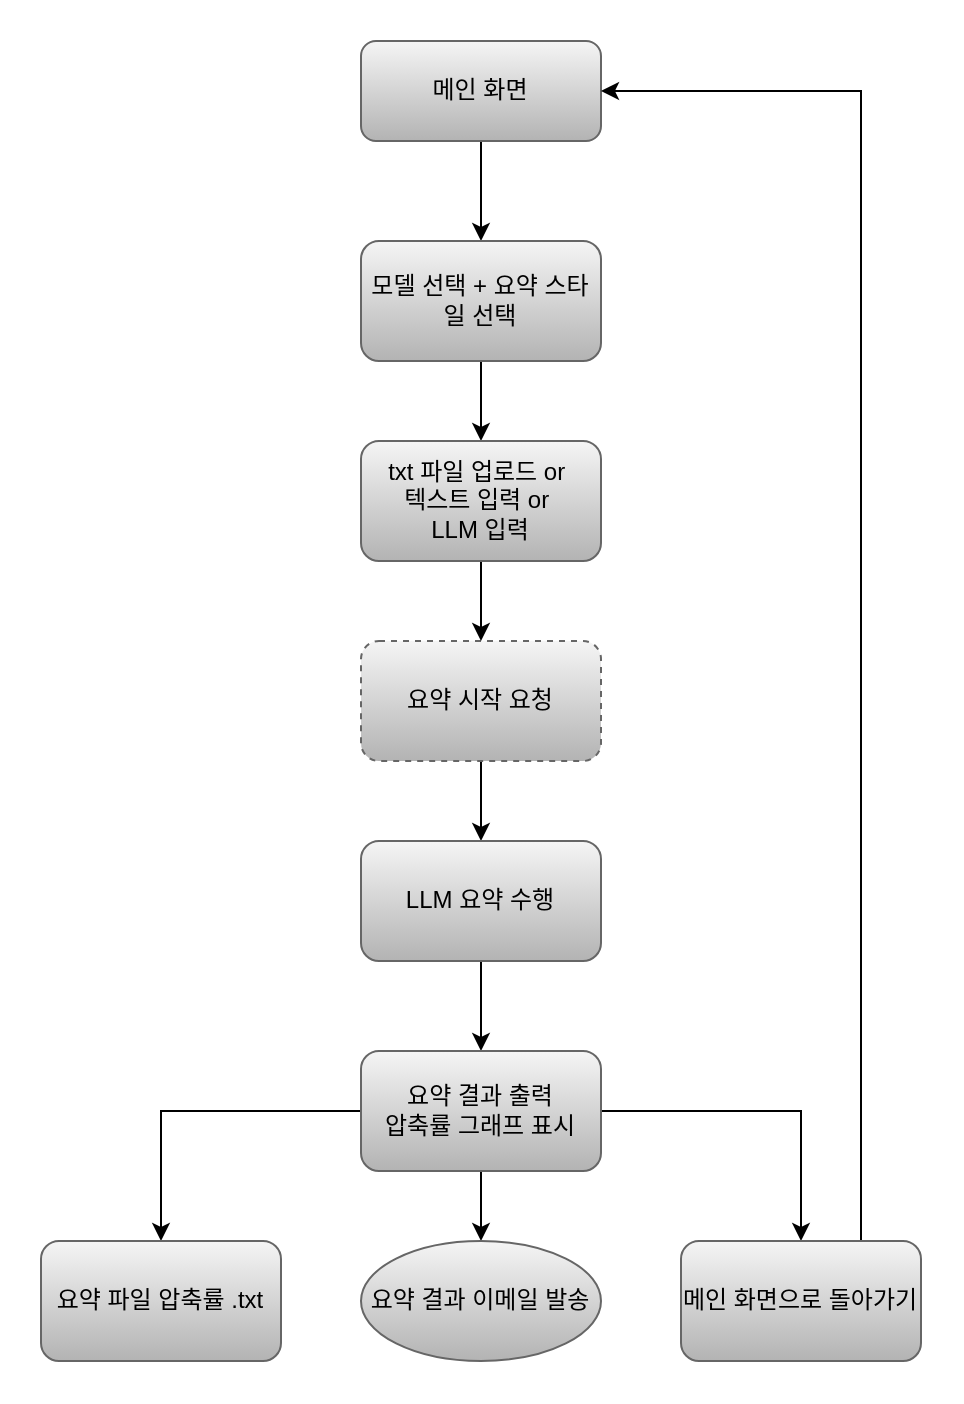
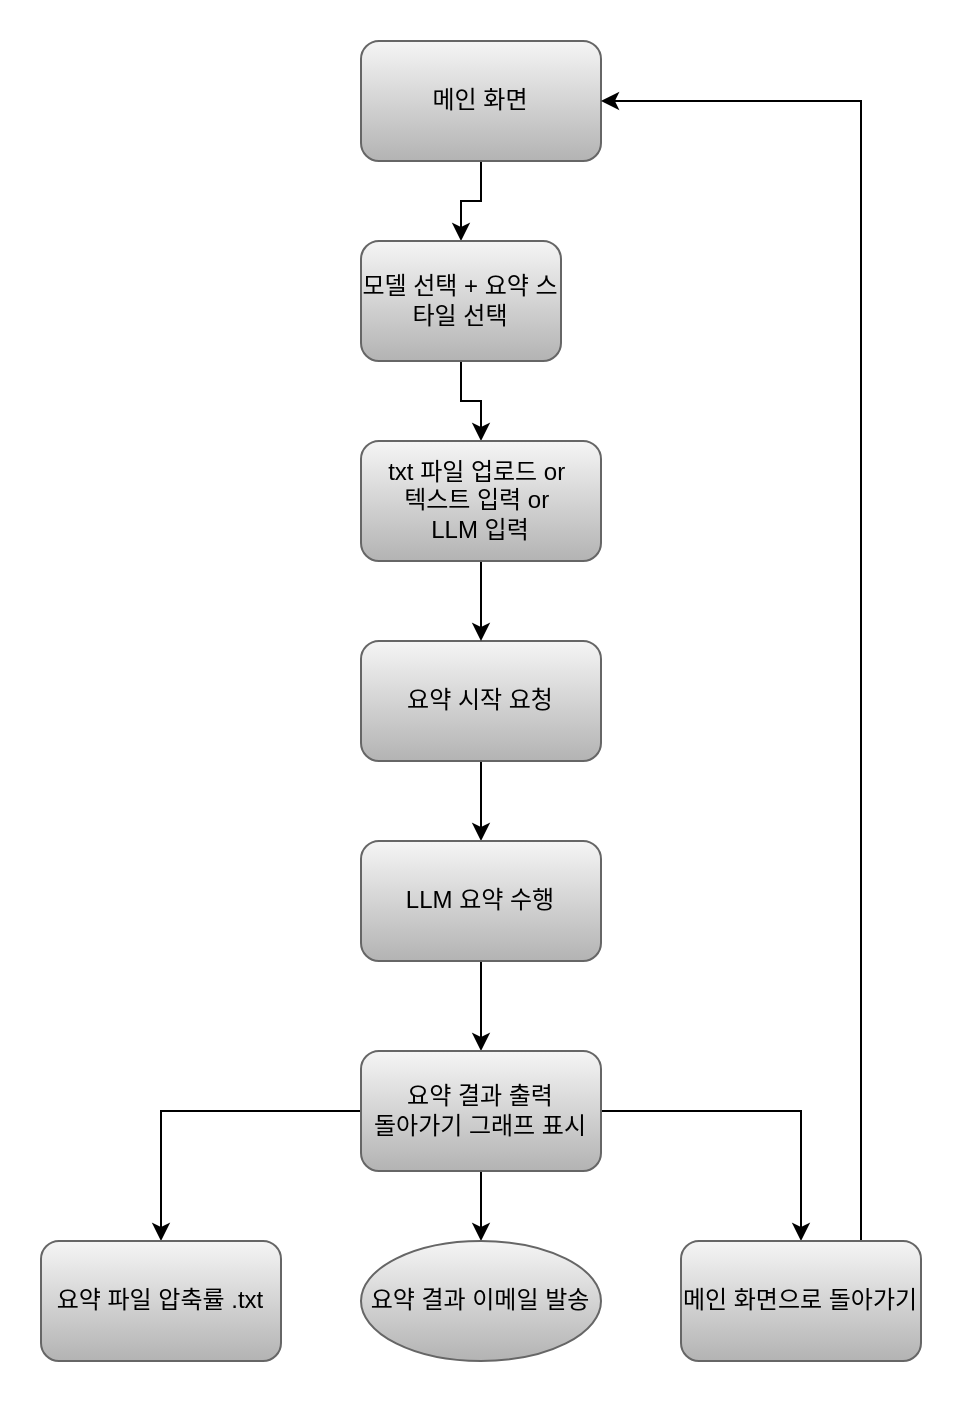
node "메인 화면": size 240x100 -> 240x120
node "모델 선택 + 요약 스타일 선택": size 240x120 -> 200x120
node "요약 시작 요청": style dashed -> solid
node "요약 결과 출력 압축률 그래프 표시": label "요약 결과 출력 압축률 그래프 표시" -> "요약 결과 출력 돌아가기 그래프 표시"
